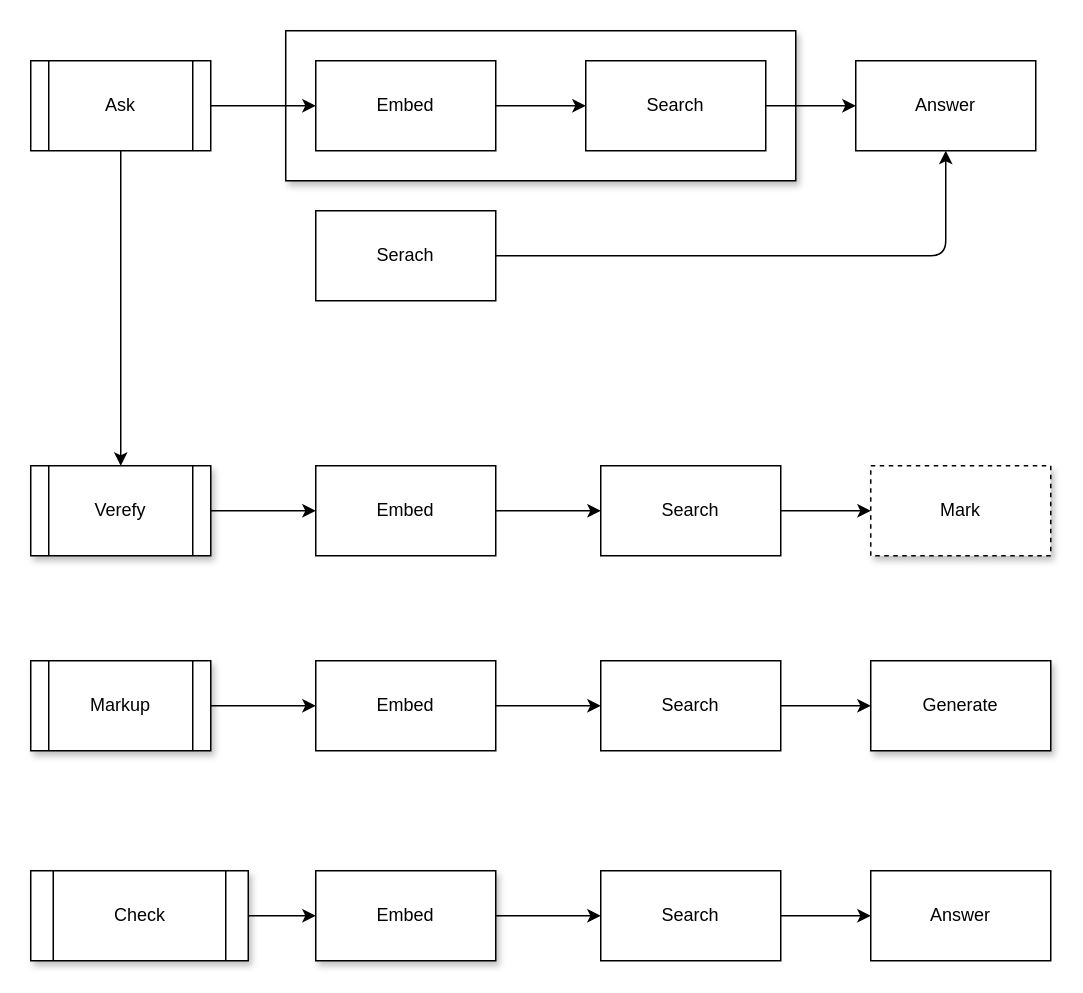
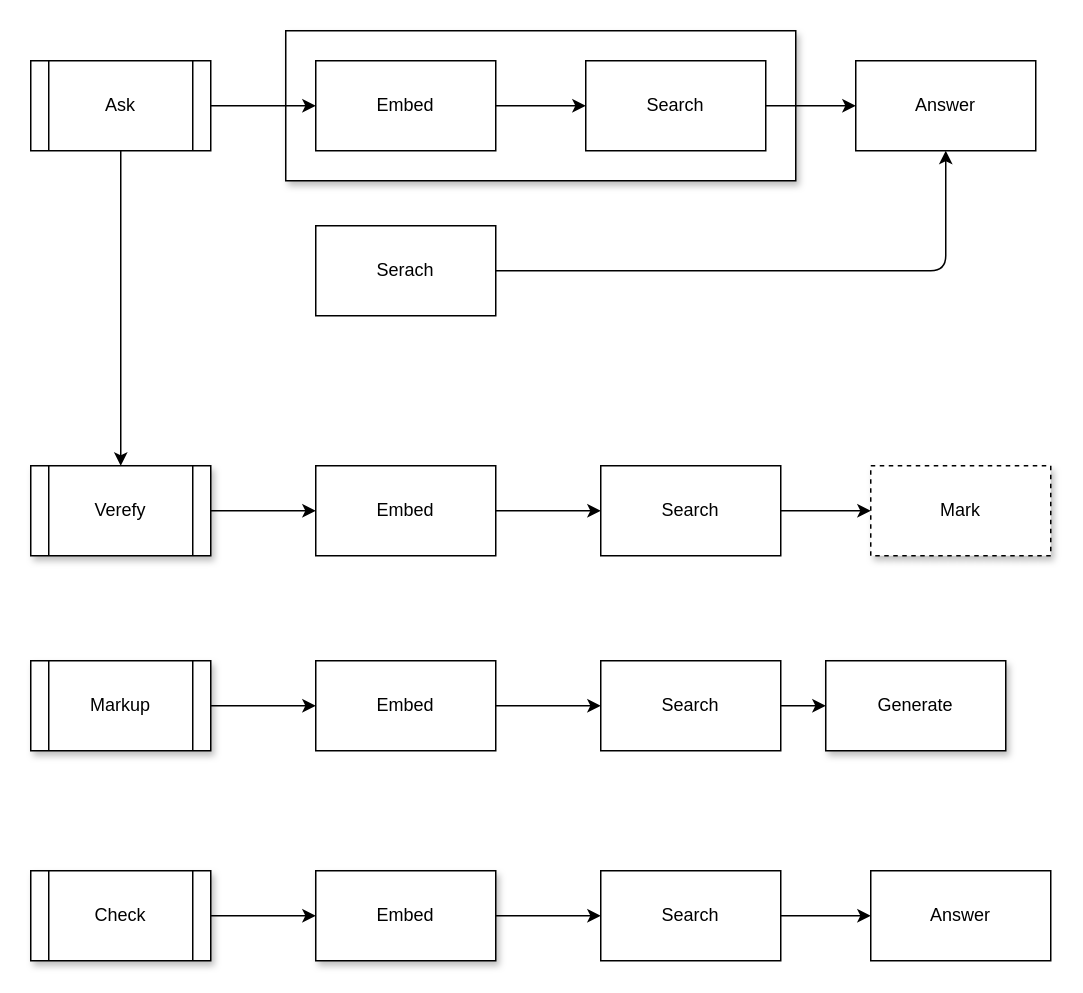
node "Serach": moved (406, 256) -> (406, 271)
node "Generate": moved (961, 706) -> (916, 706)
node "Check": size 218x90 -> 180x90
